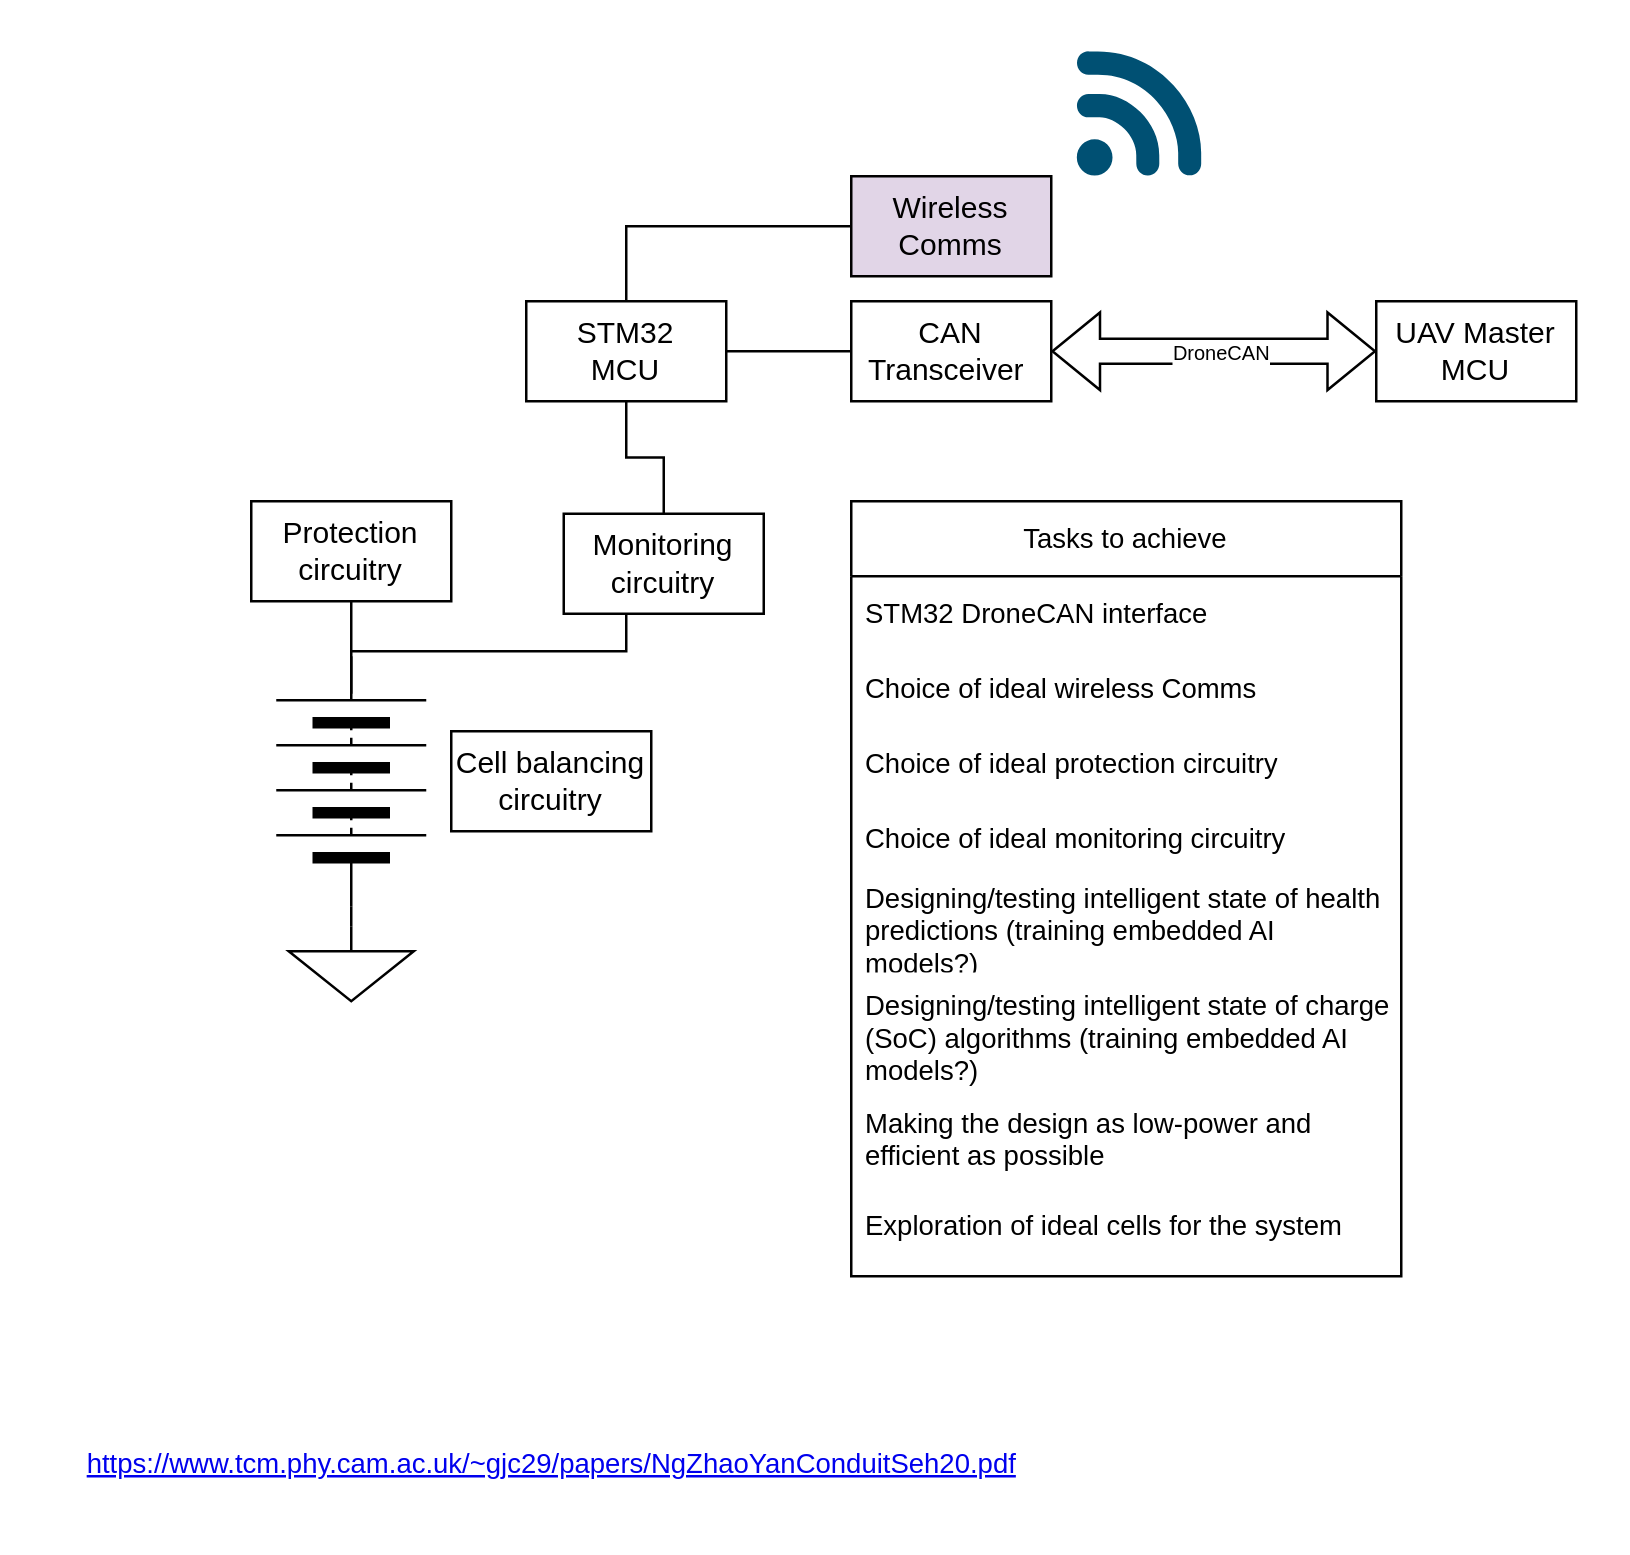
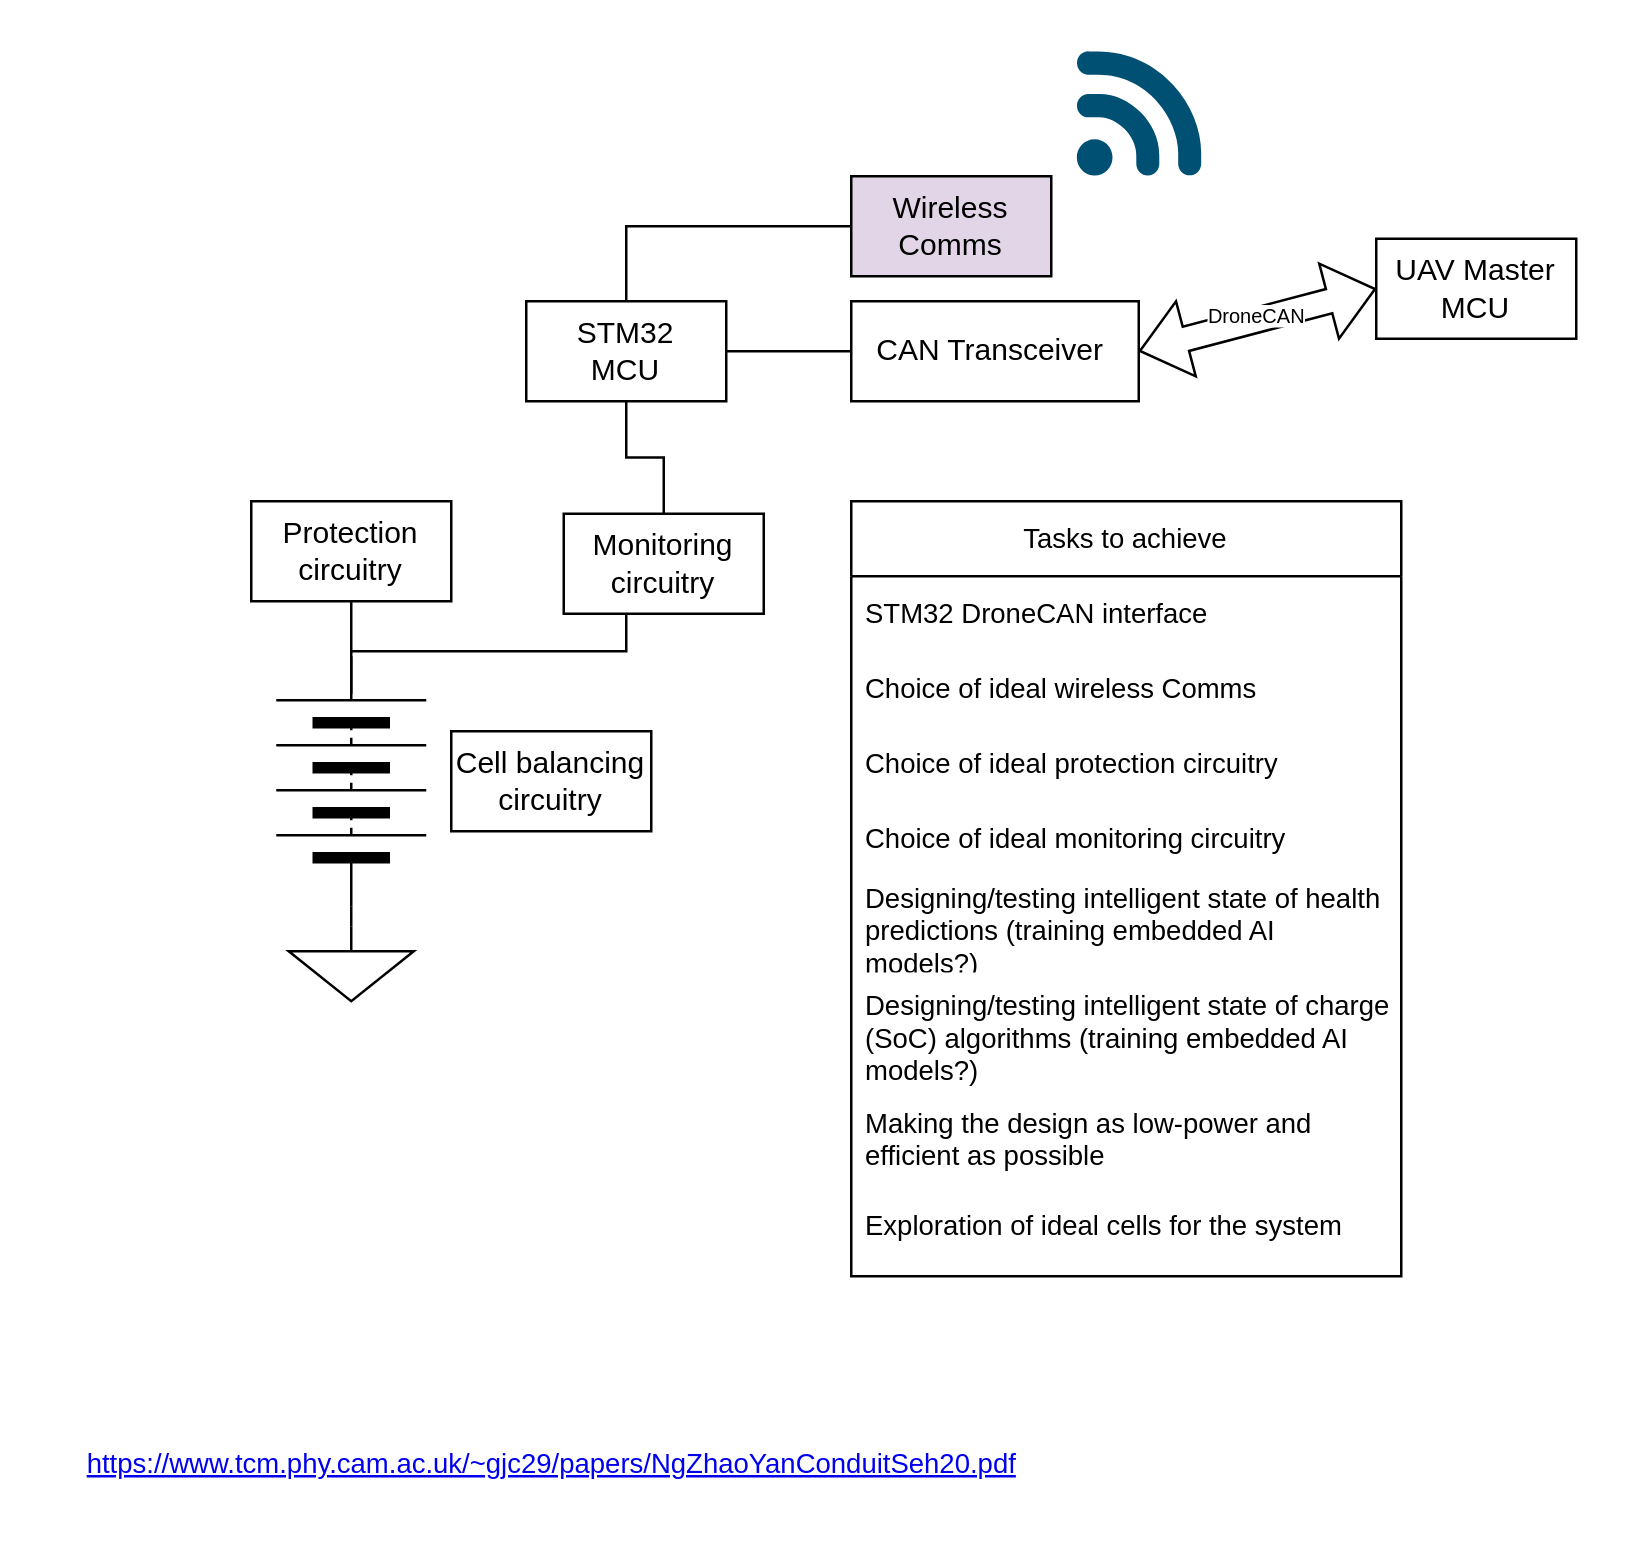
node "CAN Transceiver": size 200x100 -> 288x100
node "UAV Master MCU": moved (1476, 351) -> (1476, 289)
